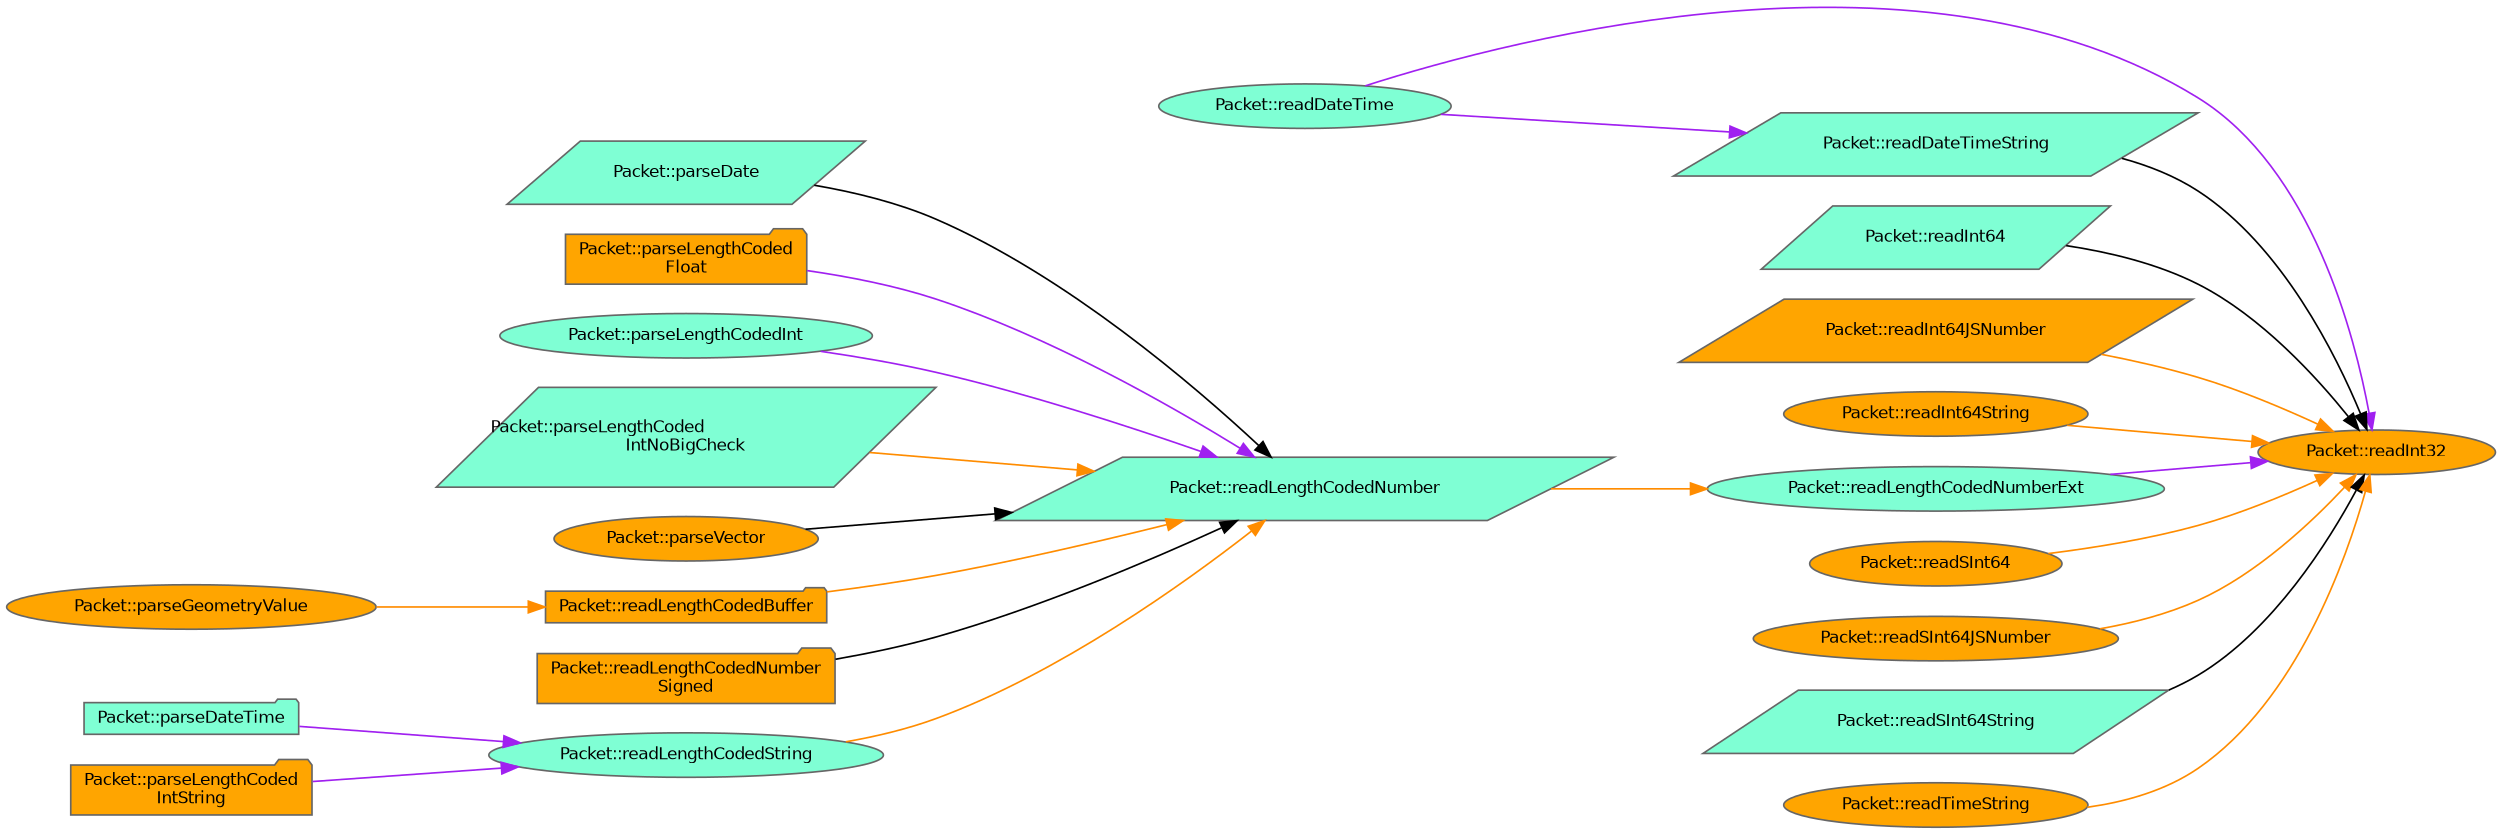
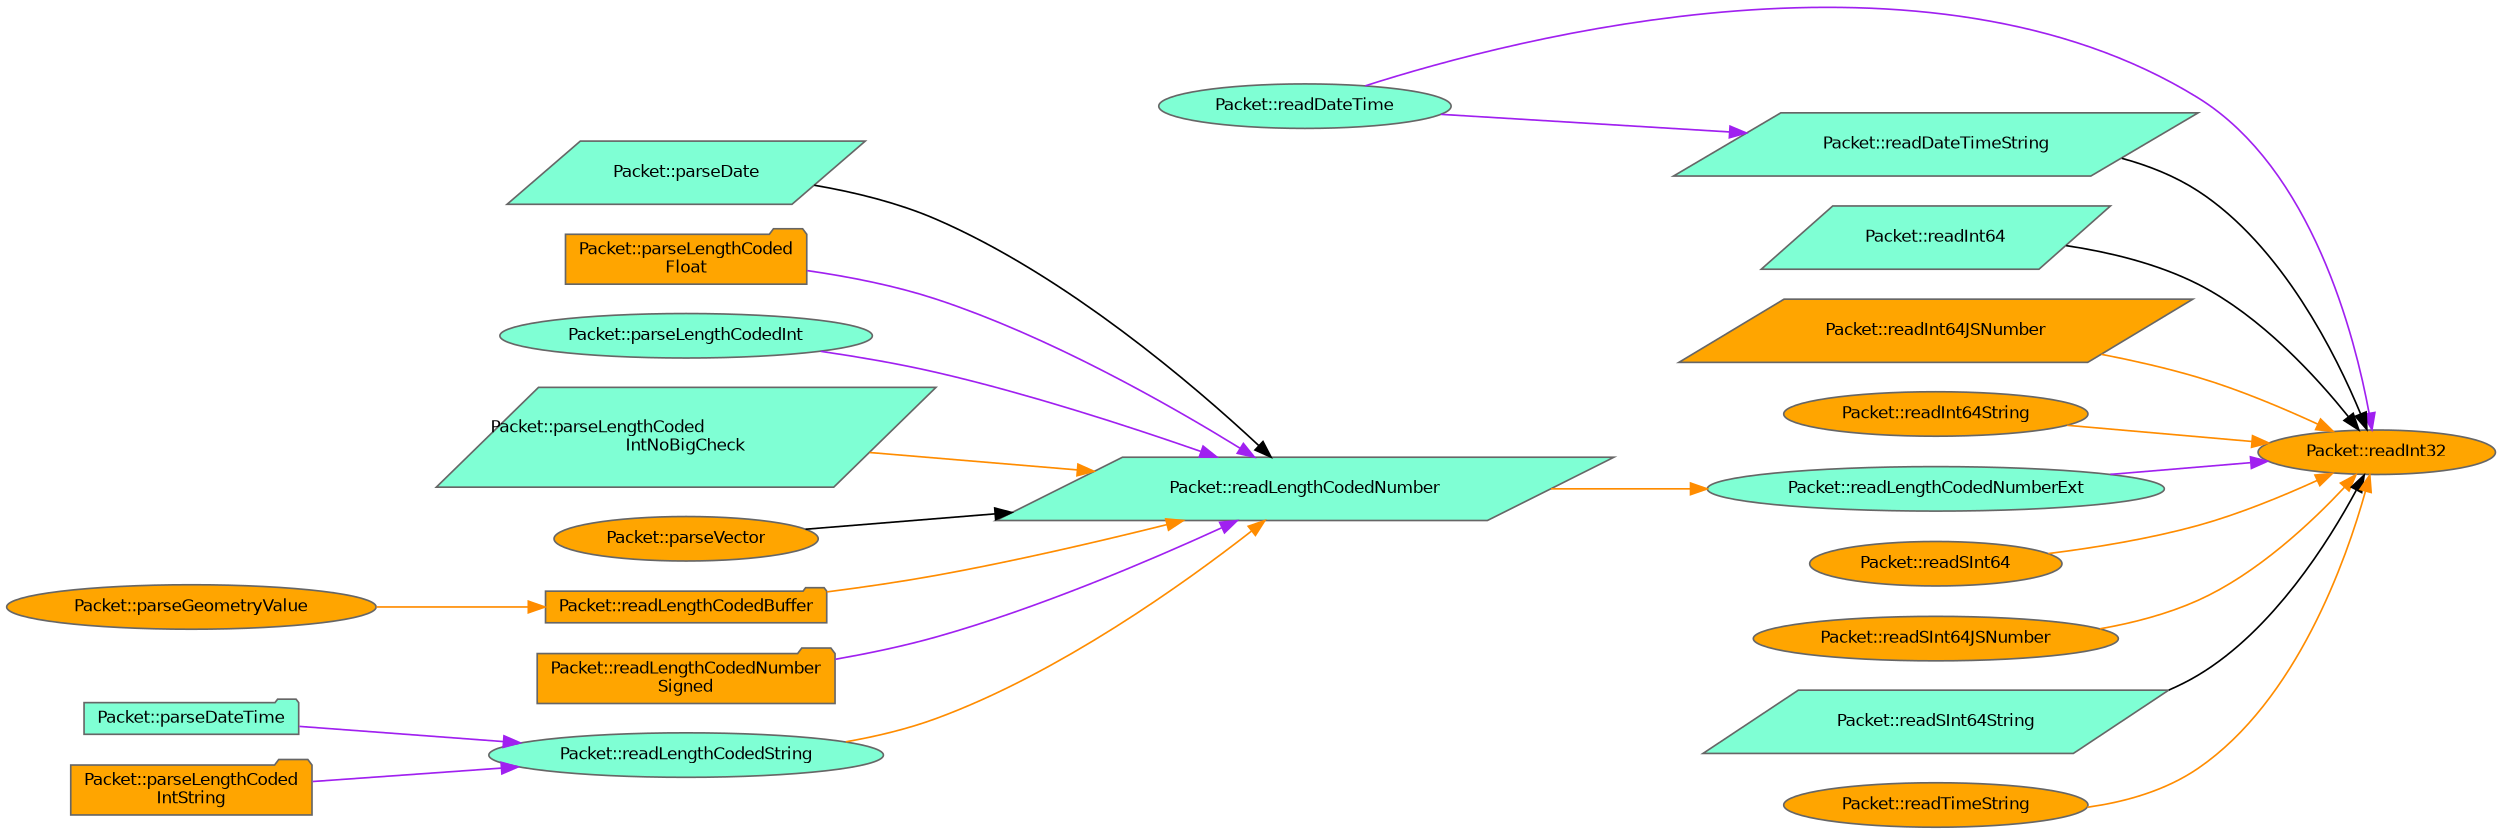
edge "Packet::readLengthCodedNumber Signed" -> "Packet::readLengthCodedNumber": color black -> purple
